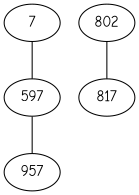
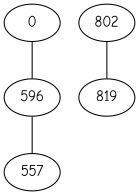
node "7": label "7" -> "0"
node "597": label "597" -> "596"
node "817": label "817" -> "819"
node "957": label "957" -> "557"
